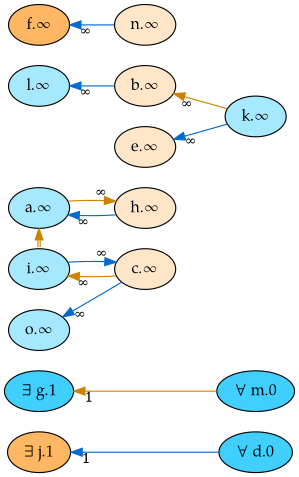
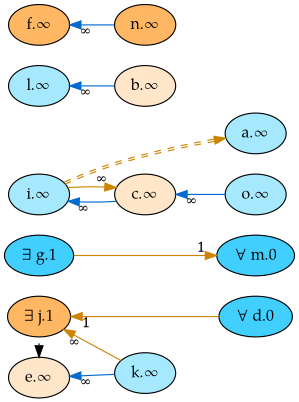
node "n.∞": fillcolor #ffe6c9 -> #ffb763
edge "k.∞" -> "b.∞": now "k.∞" -> "∃ j.1"
node "h.∞": removed
edge "i.∞" -> "c.∞": color #006ad1 -> #cc8400
edge "c.∞" -> "i.∞": color #cc8400 -> #006ad1
edge "c.∞" -> "o.∞": reversed
edge "∃ j.1" -> "e.∞": added
edge "∀ m.0" -> "∃ g.1": reversed
edge "∀ d.0" -> "∃ j.1": color #006ad1 -> #cc8400
